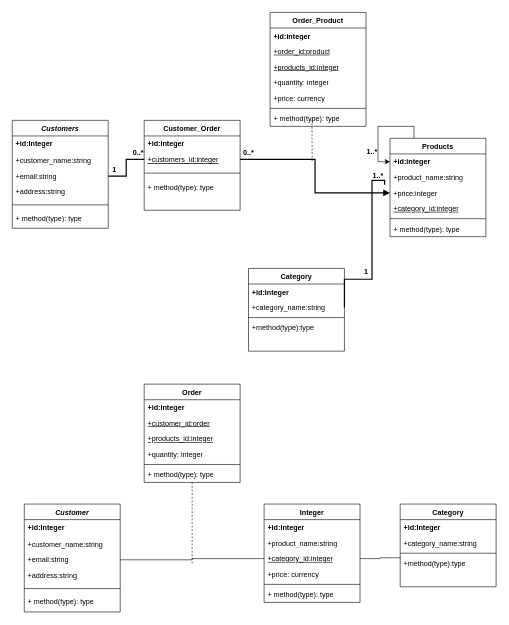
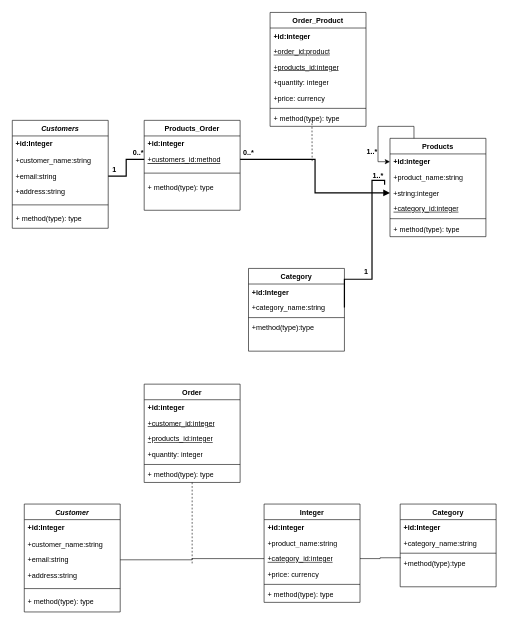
node "Customer_Order": label "Customer_Order" -> "Products_Order"
node "+customers_id:integer": label "+customers_id:integer" -> "+customers_id:method"
node "+price:integer": label "+price:integer" -> "+string:integer"
node "+customer_id:order": label "+customer_id:order" -> "+customer_id:integer"
